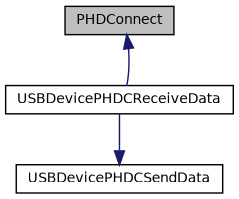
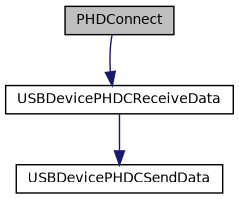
edge "USBDevicePHDCReceiveData" -> "PHDConnect": reversed
